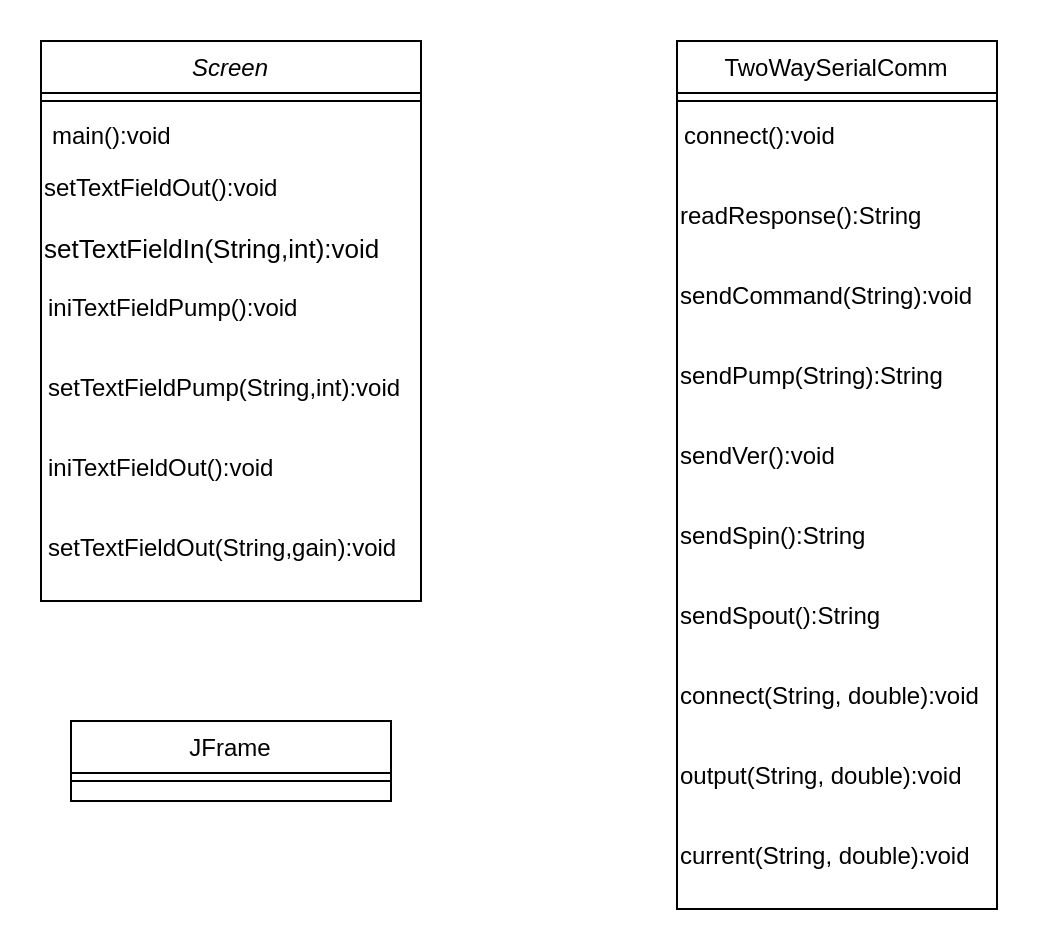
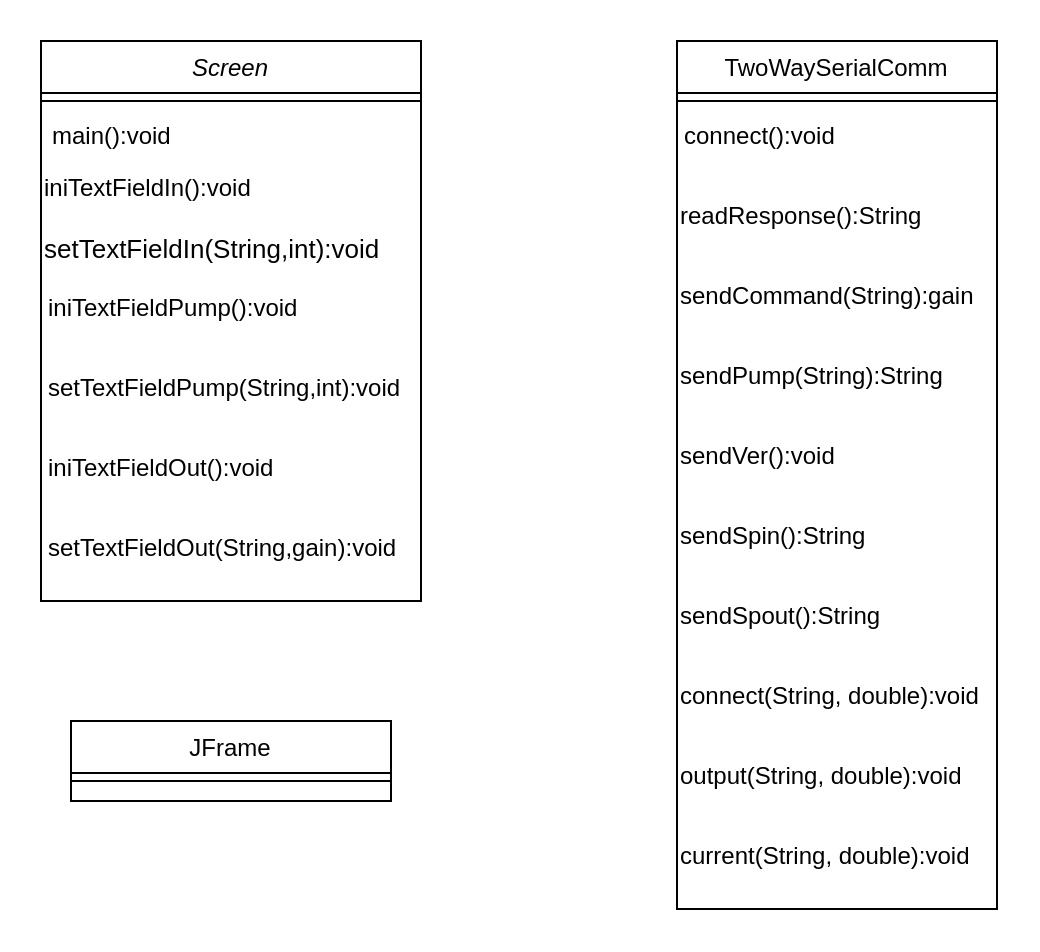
node "setTextFieldOut():void": label "setTextFieldOut():void" -> "iniTextFieldIn():void"
node "sendCommand(String):void": label "sendCommand(String):void" -> "sendCommand(String):gain"
